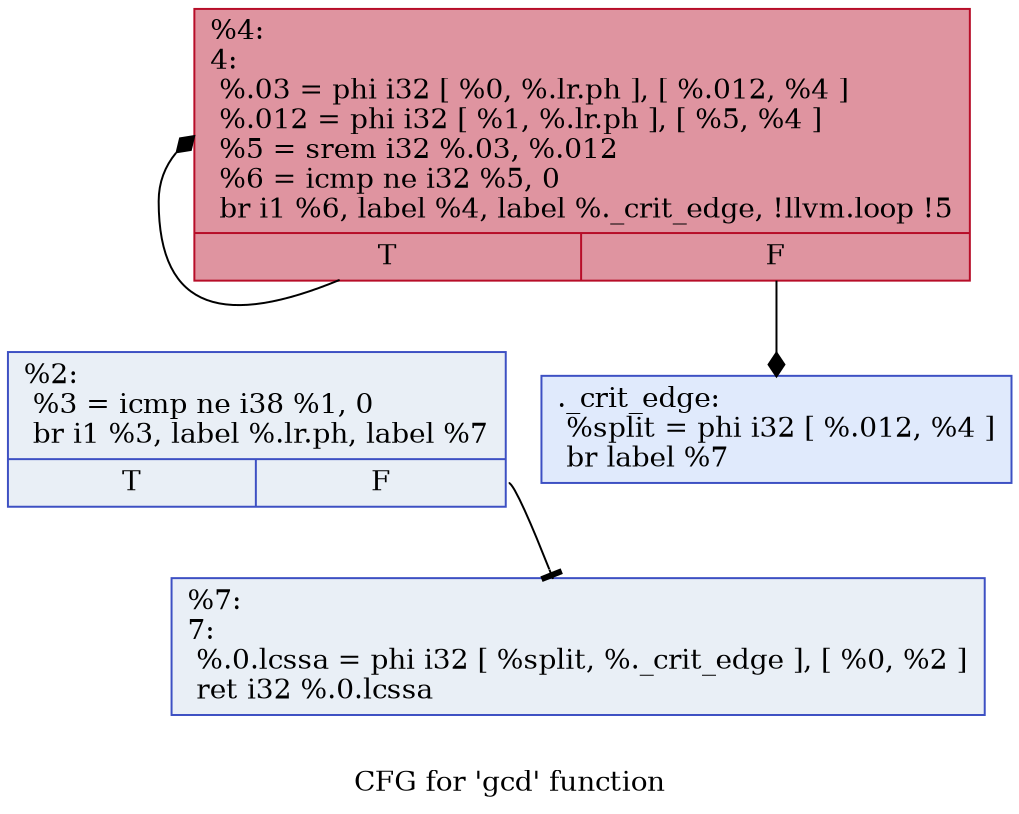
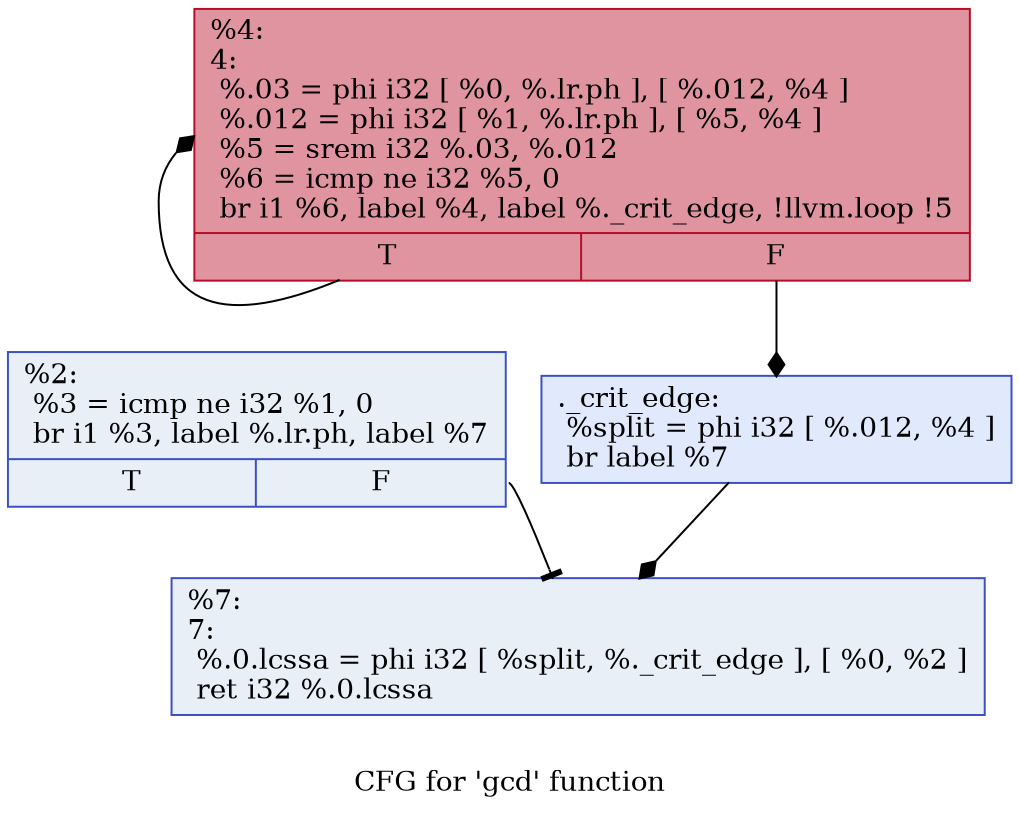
node "%2:": text "%3 = icmp ne i38 %1, 0" -> "%3 = icmp ne i32 %1, 0"
edge "._crit_edge:" -> "%7:": added
